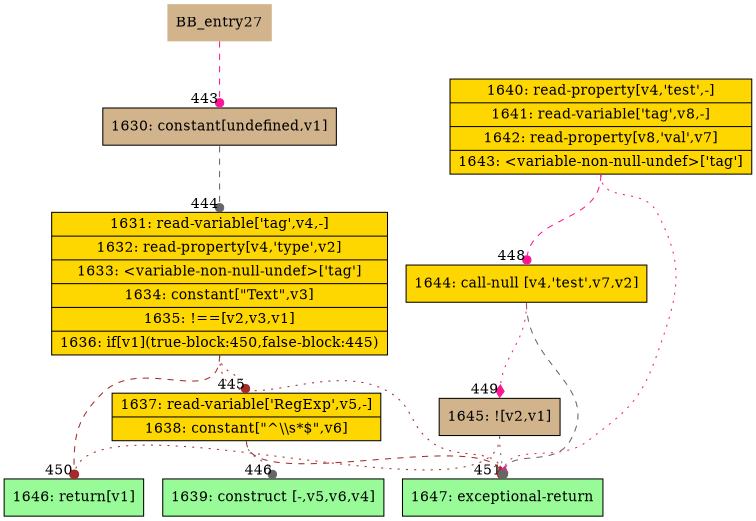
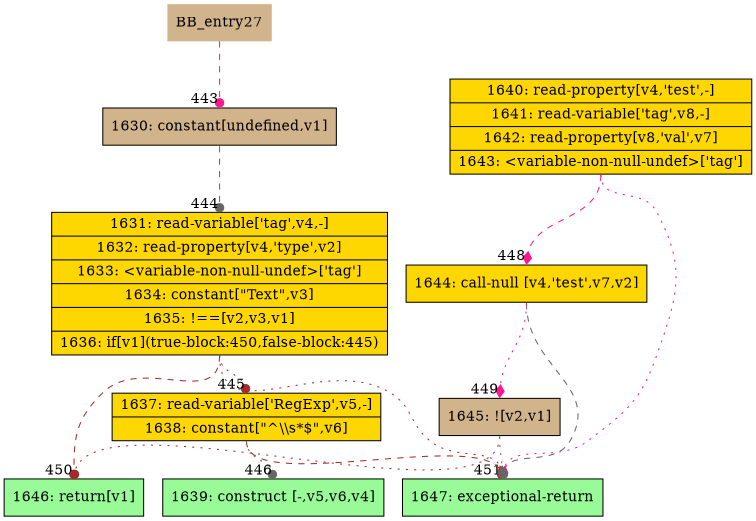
edge "1640: read-property[v4,'test',-]" -> "1644: call-null [v4,'test',v7,v2]": arrowhead dot -> diamond
edge "1645: ![v2,v1]" -> "1647: exceptional-return": arrowhead dot -> diamond
